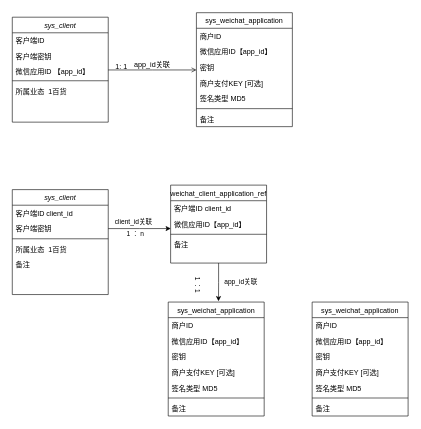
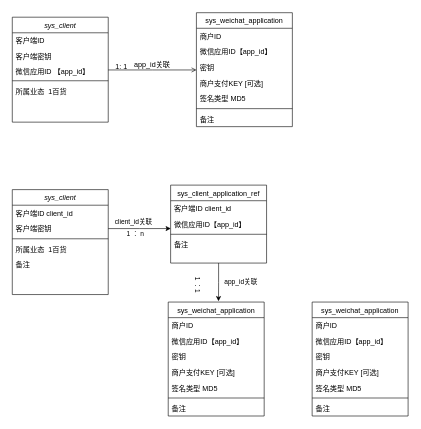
node "weichat_client_application_ref": label "weichat_client_application_ref" -> "sys_client_application_ref"
